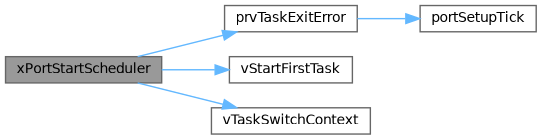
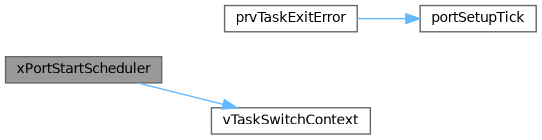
edge "xPortStartScheduler" -> "prvTaskExitError": removed
node "vStartFirstTask": removed
